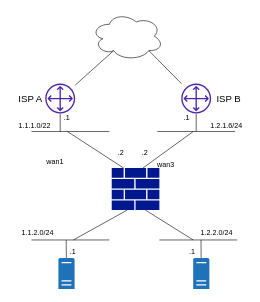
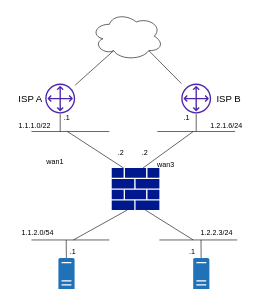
node "1.1.2.0/24": label "1.1.2.0/24" -> "1.1.2.0/54"
node "1.2.2.0/24": label "1.2.2.0/24" -> "1.2.2.3/24"
